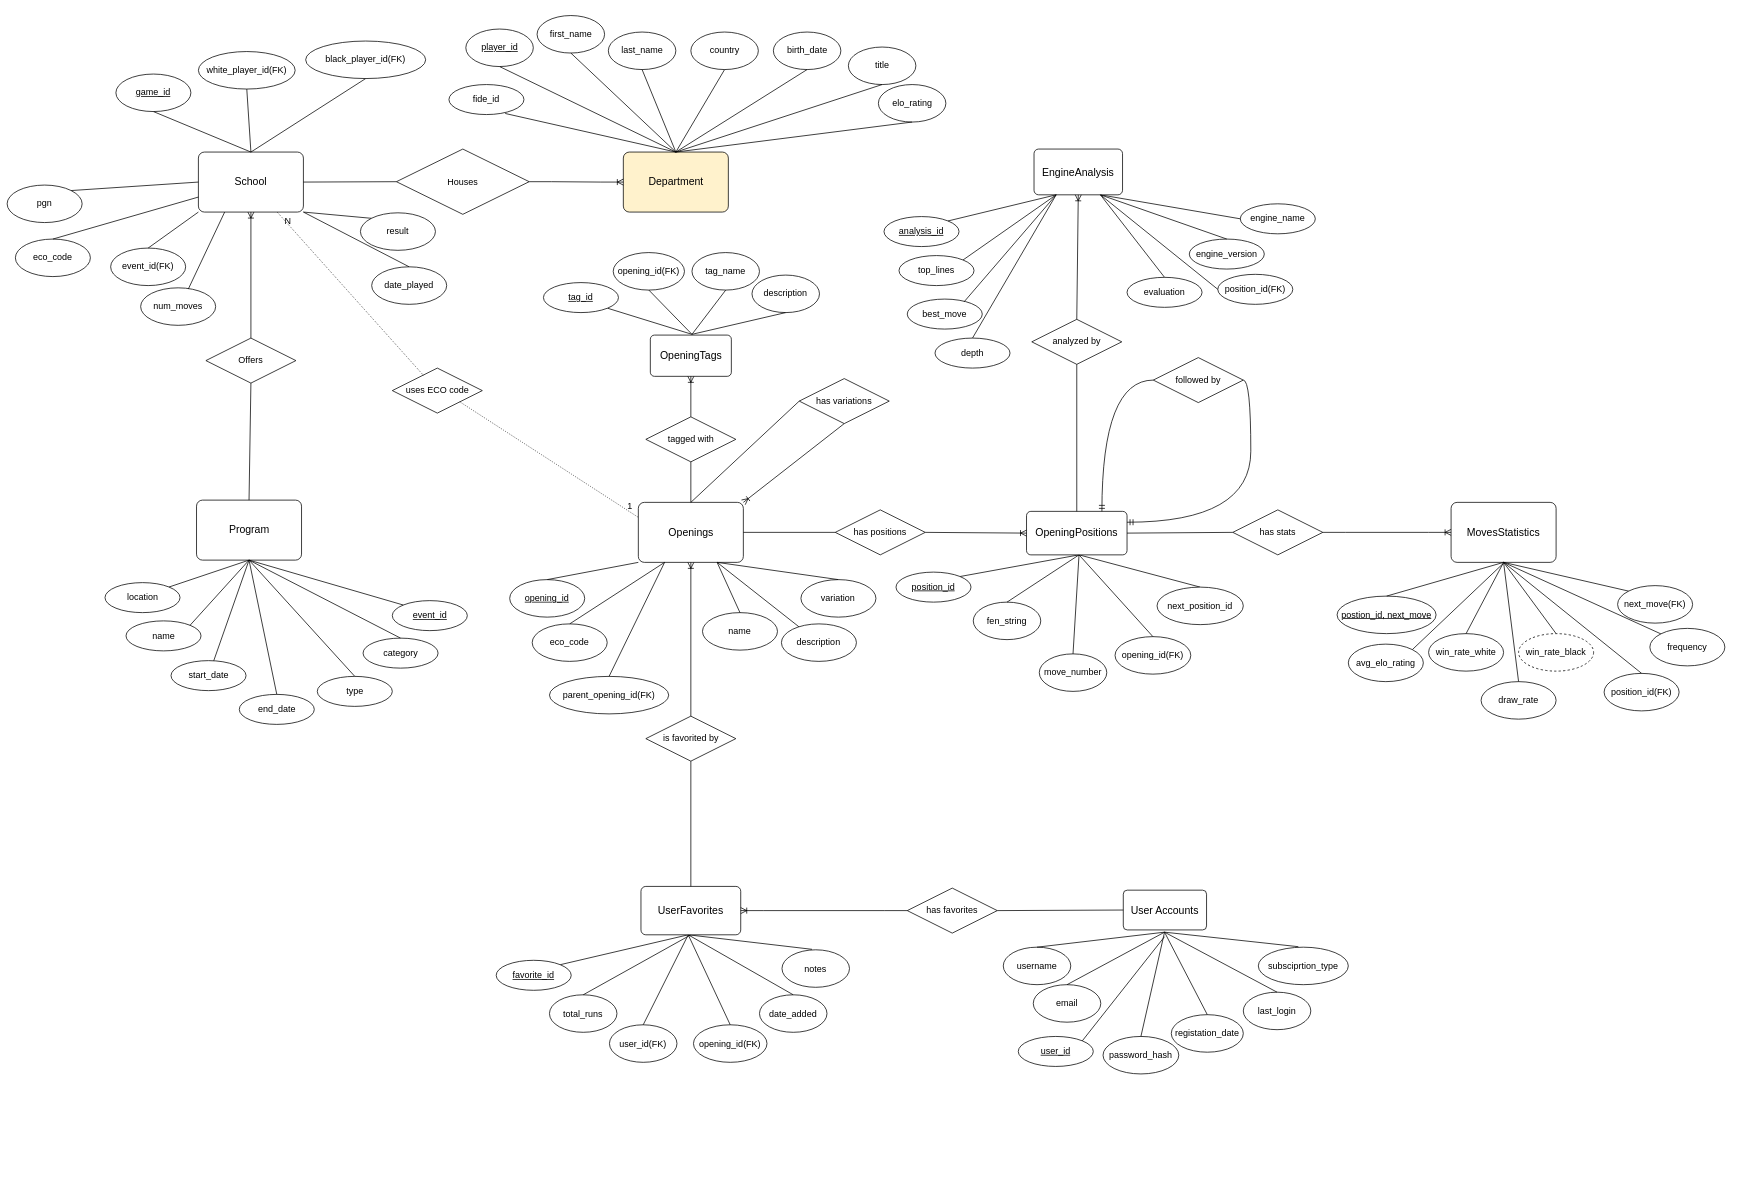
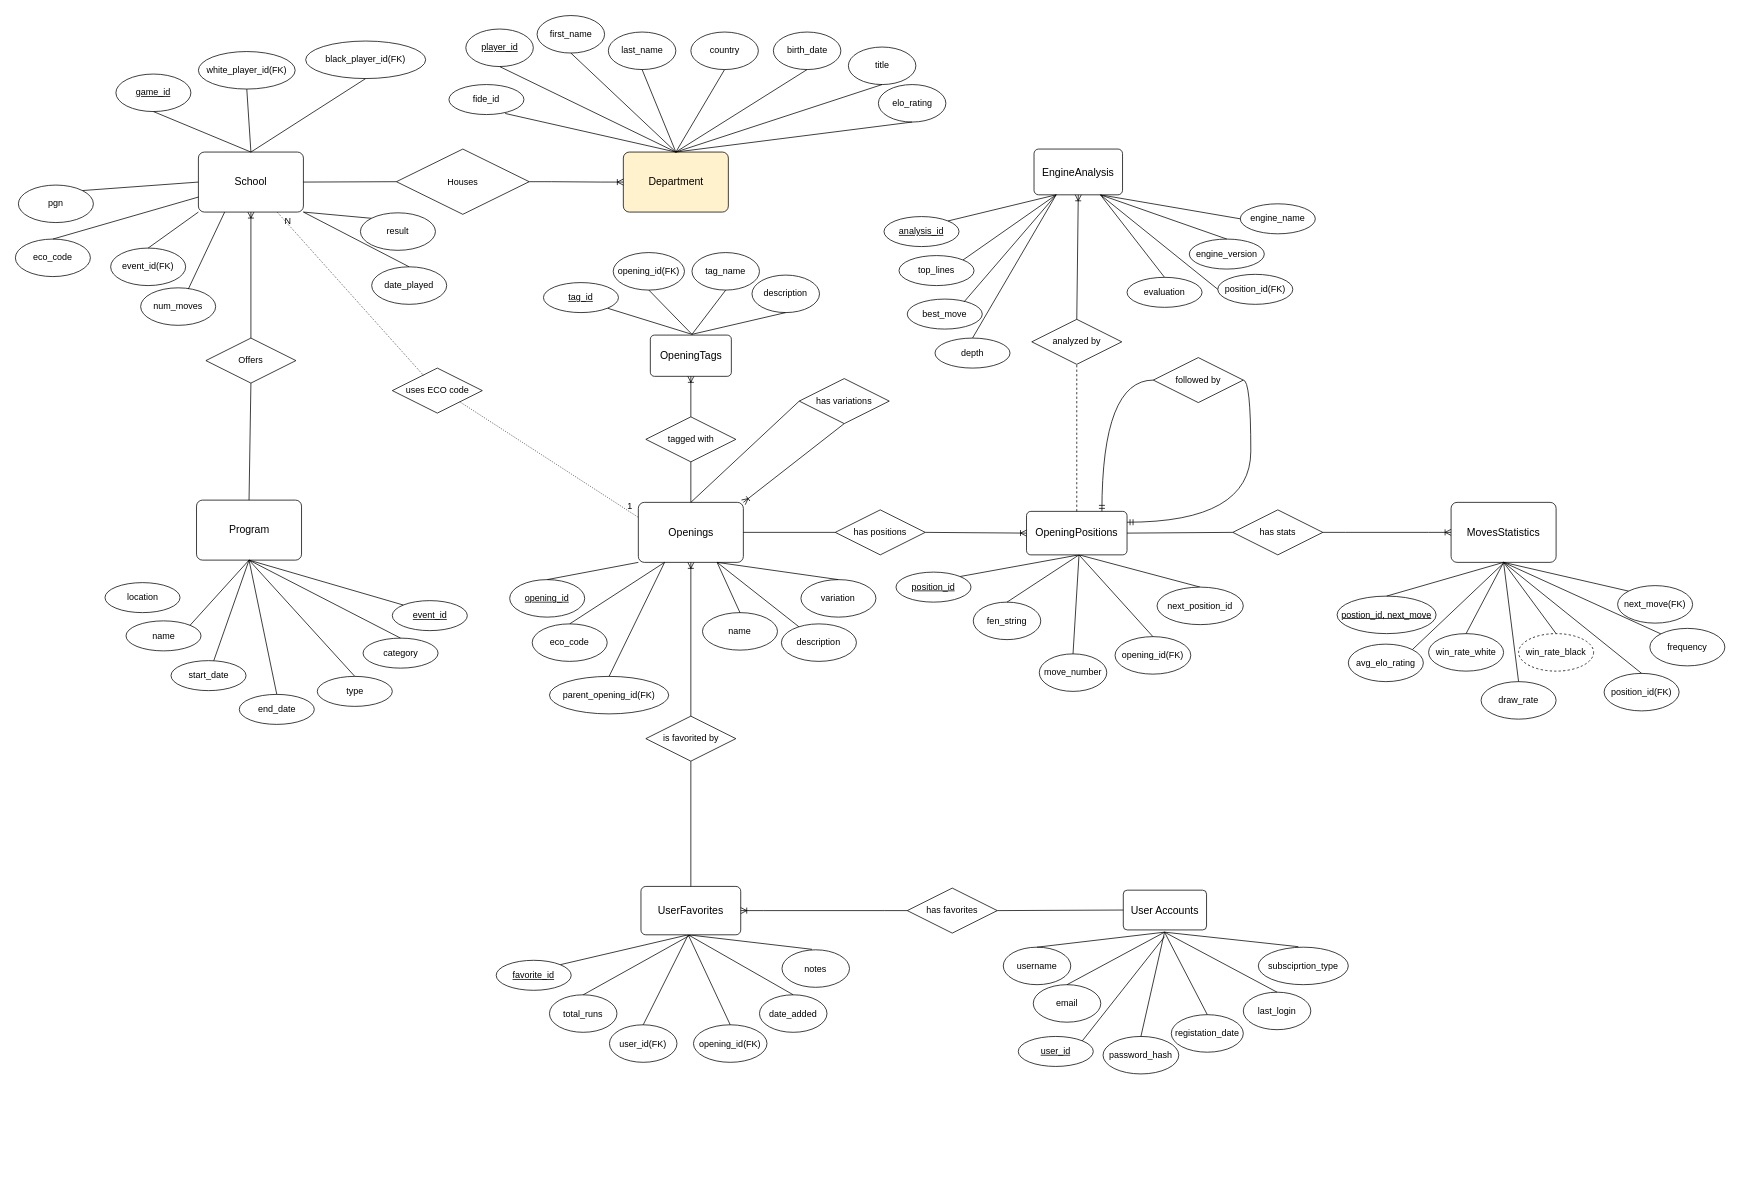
node "pgn": moved (45, 204) -> (56, 204)
edge "analyzed by" -- "OpeningPositions": style solid -> dashed
edge "Program" -- "location": removed
